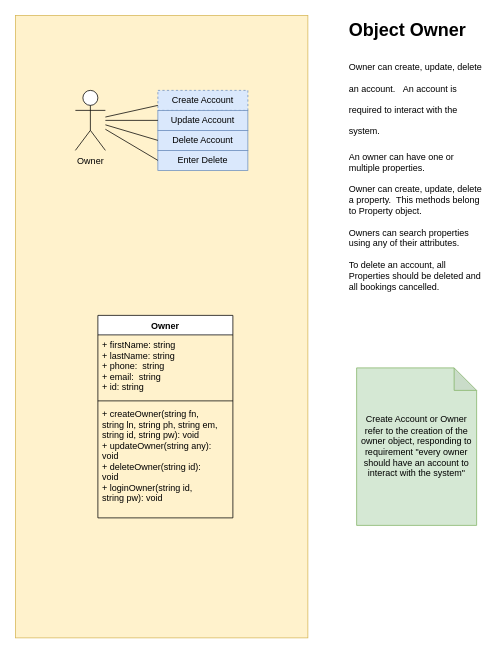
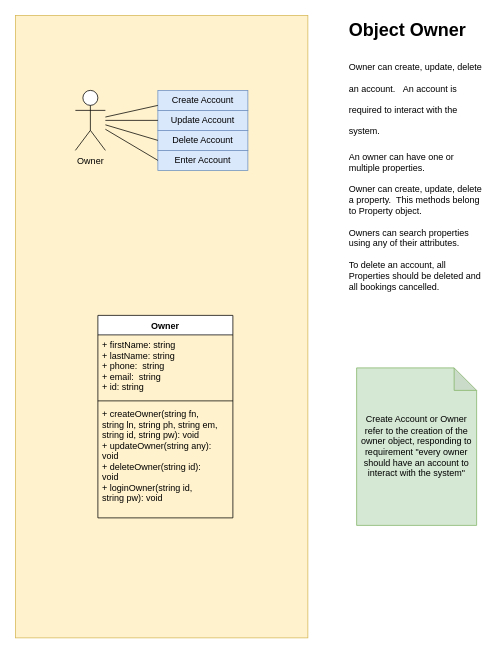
node "Create Account": style dashed -> solid
node "Enter Delete": label "Enter Delete" -> "Enter Account"
